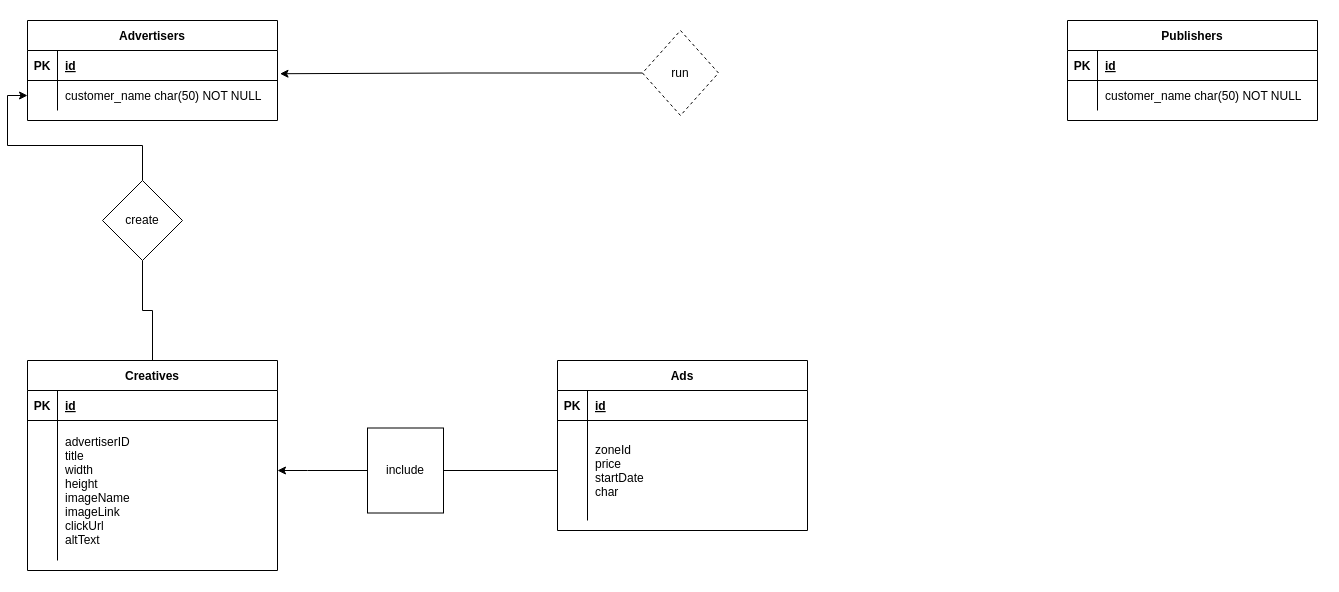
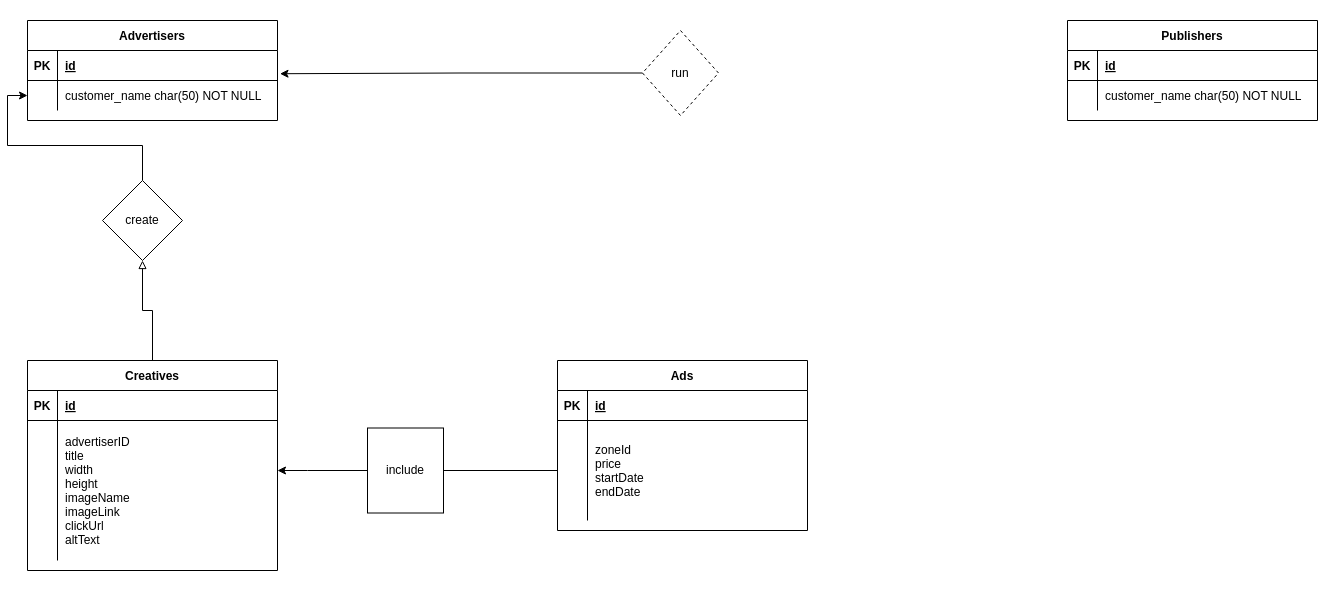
edge "create" -- "Creatives": arrowhead none -> block
node "zoneId price startDate char": label "zoneId price startDate char" -> "zoneId price startDate endDate"
